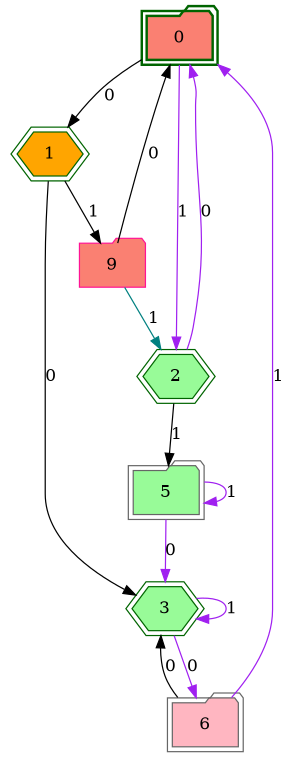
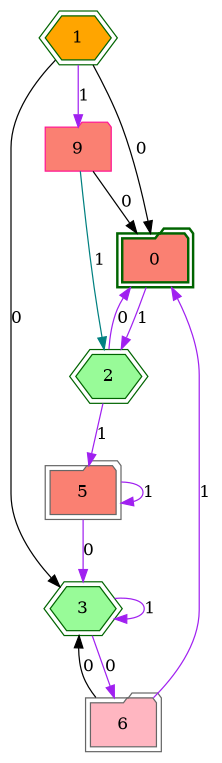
edge "0" -> "1": reversed
edge "1" -> "9": color black -> purple
edge "2" -> "5": color black -> purple
node "5": fillcolor palegreen -> salmon
